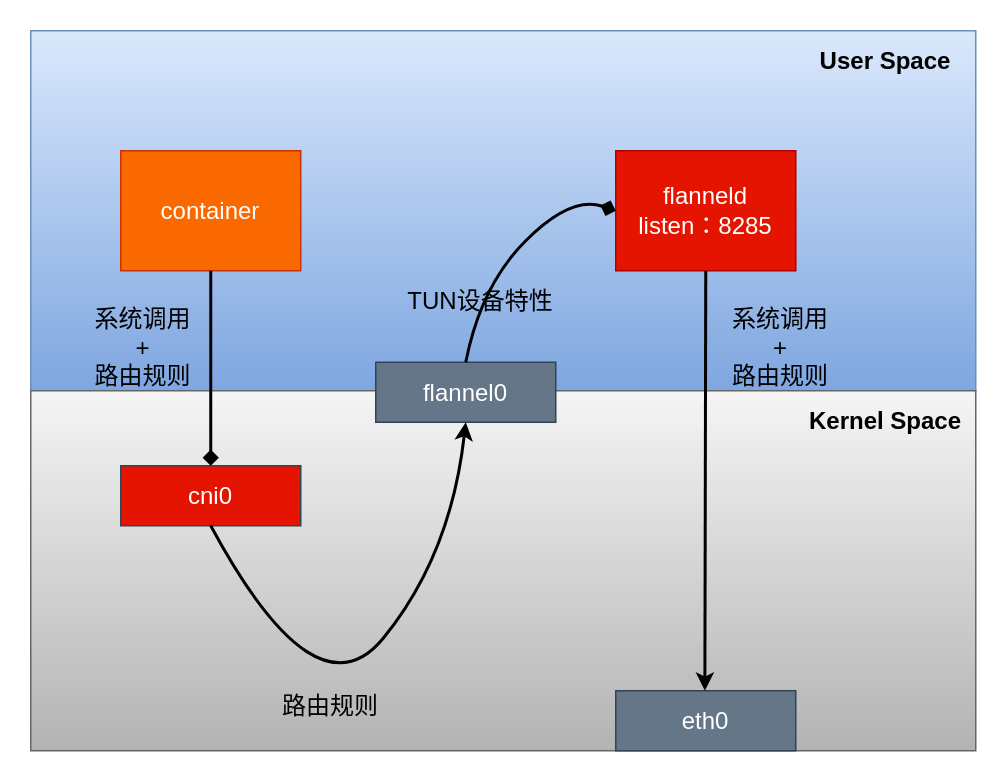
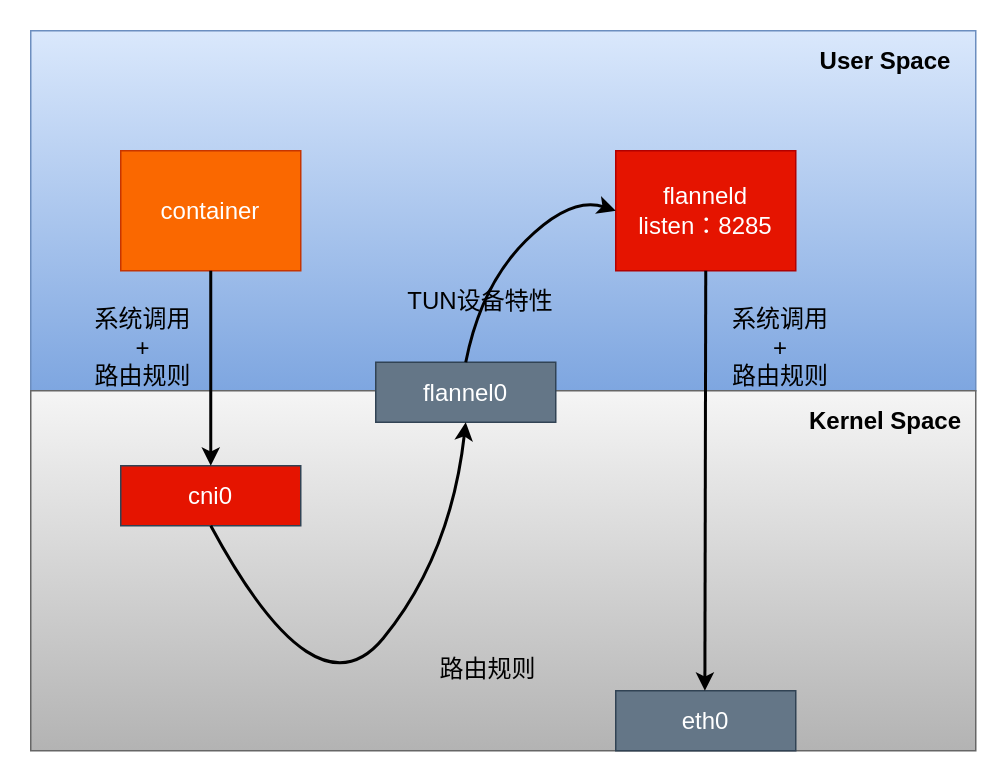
edge "flannel0" -> "flanneld listen：8285": arrowhead diamond -> classic
edge "container" -> "cni0": arrowhead diamond -> classic
node "路由规则": moved (331, 706) -> (488, 668)
